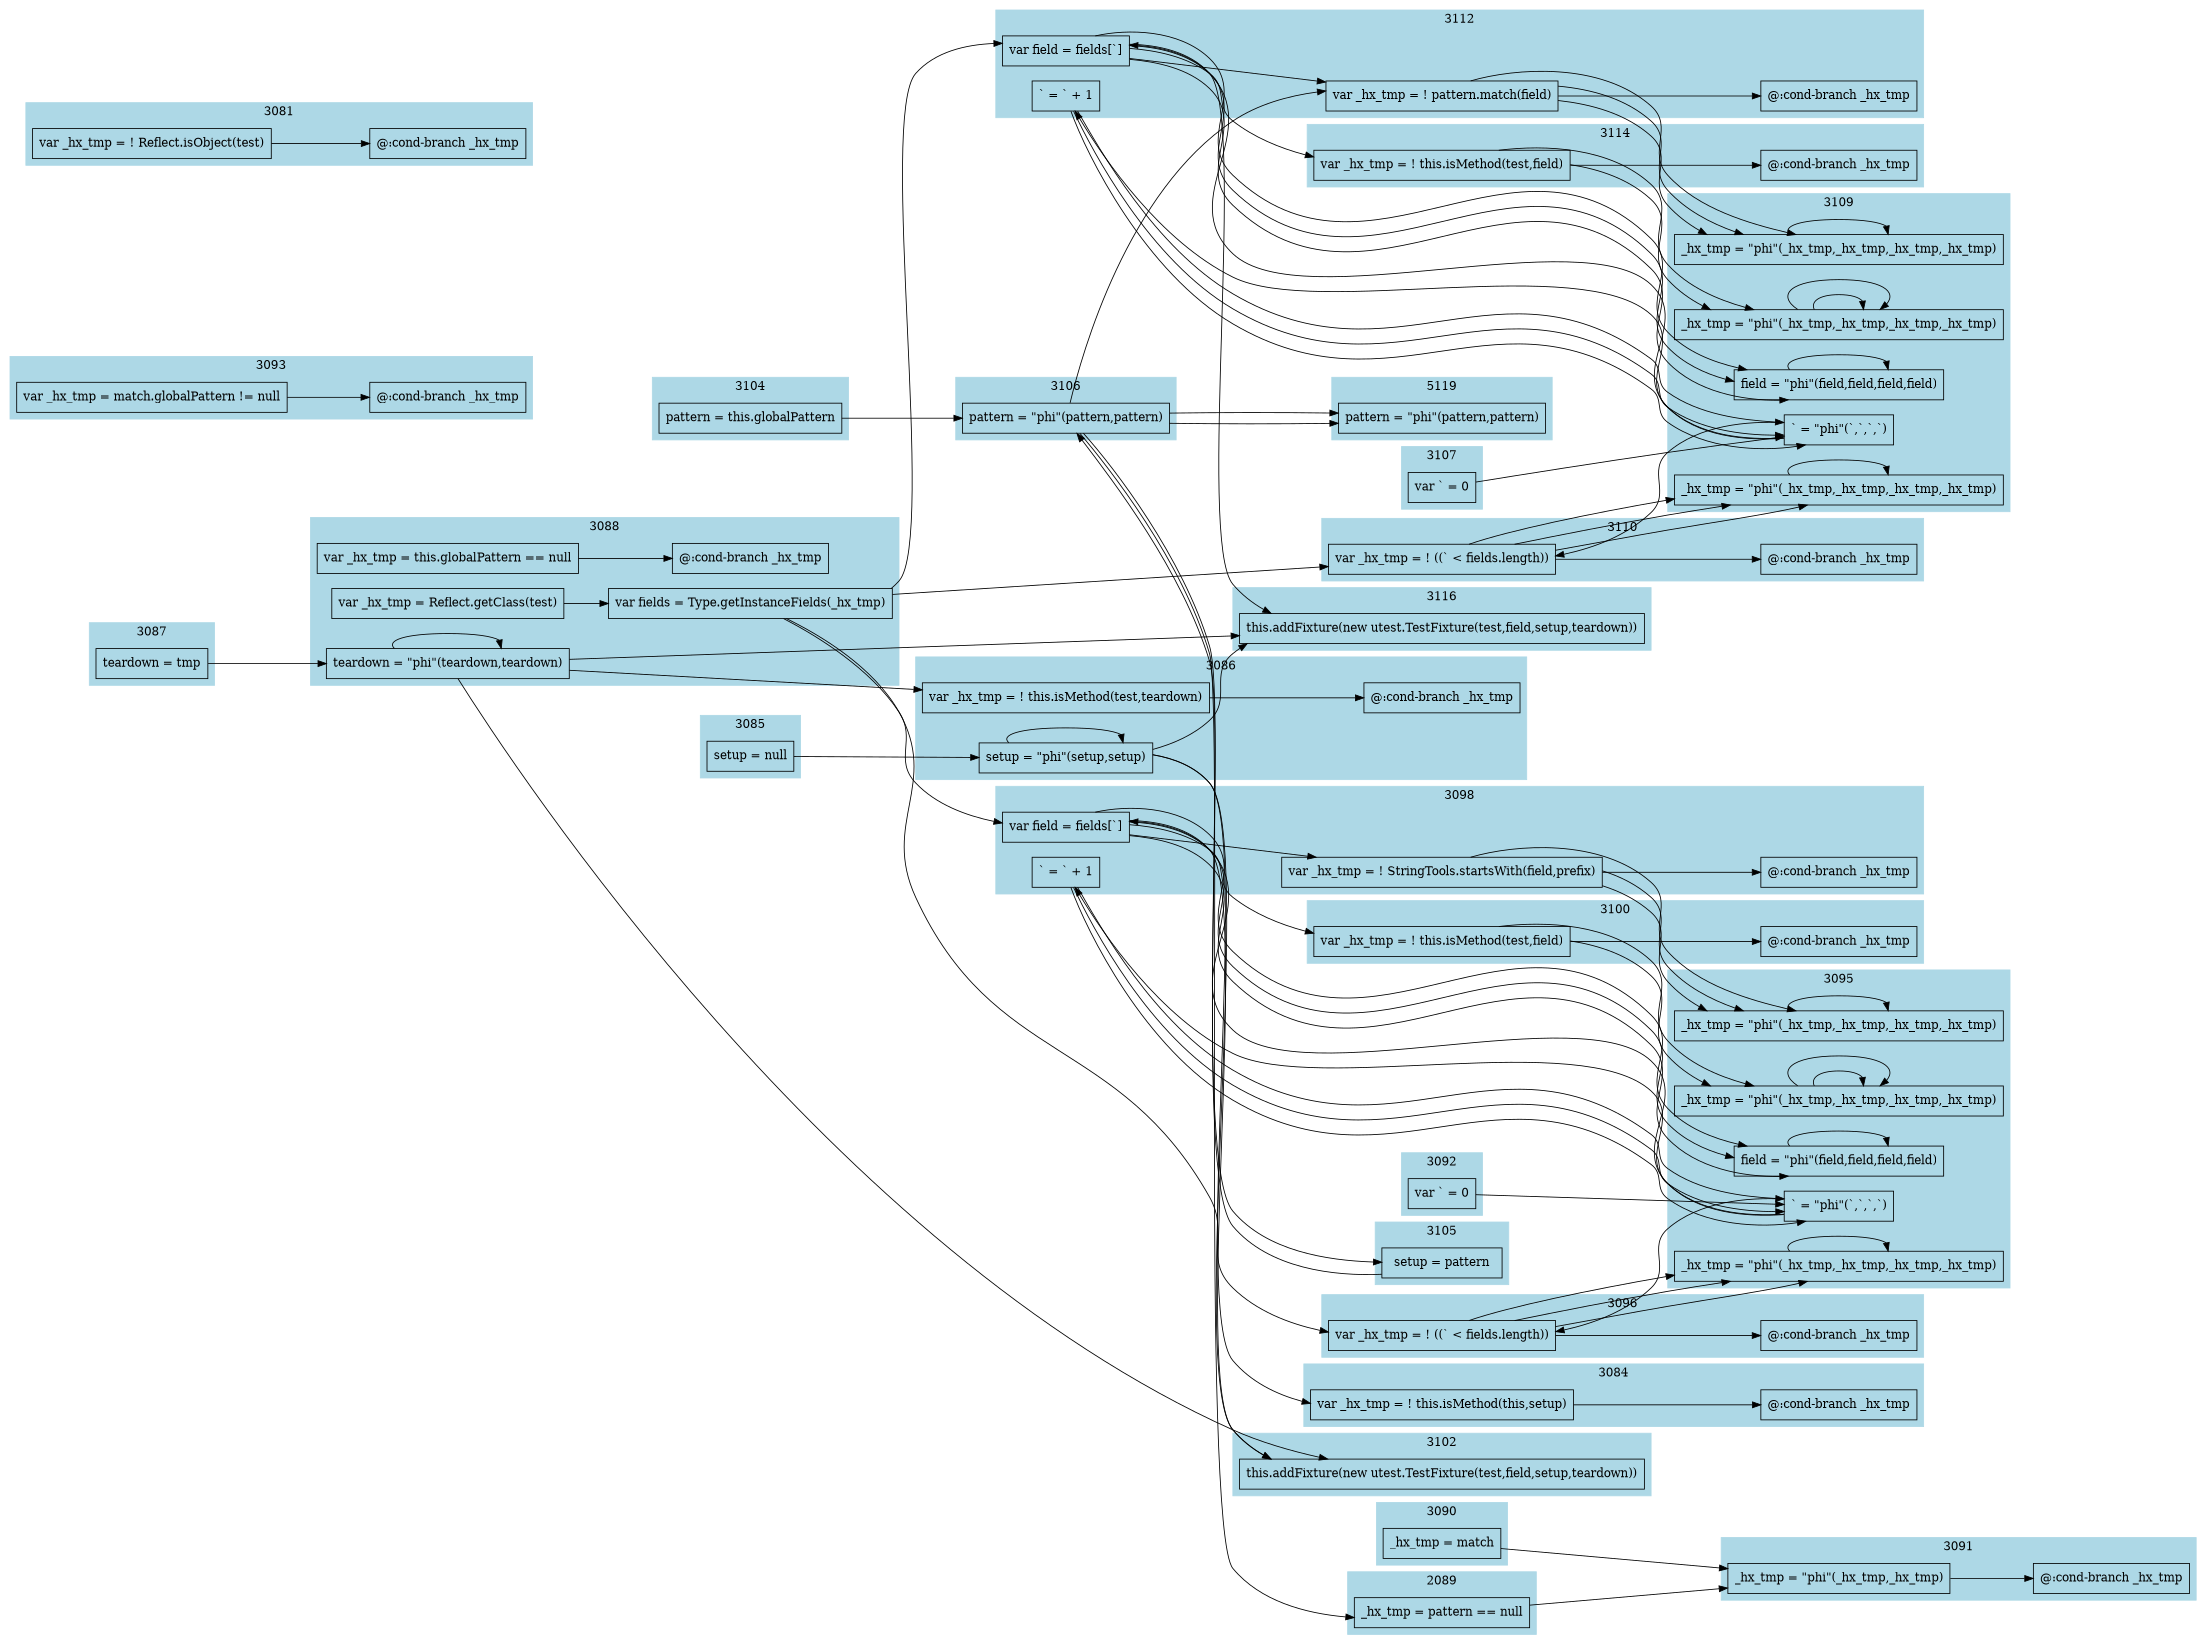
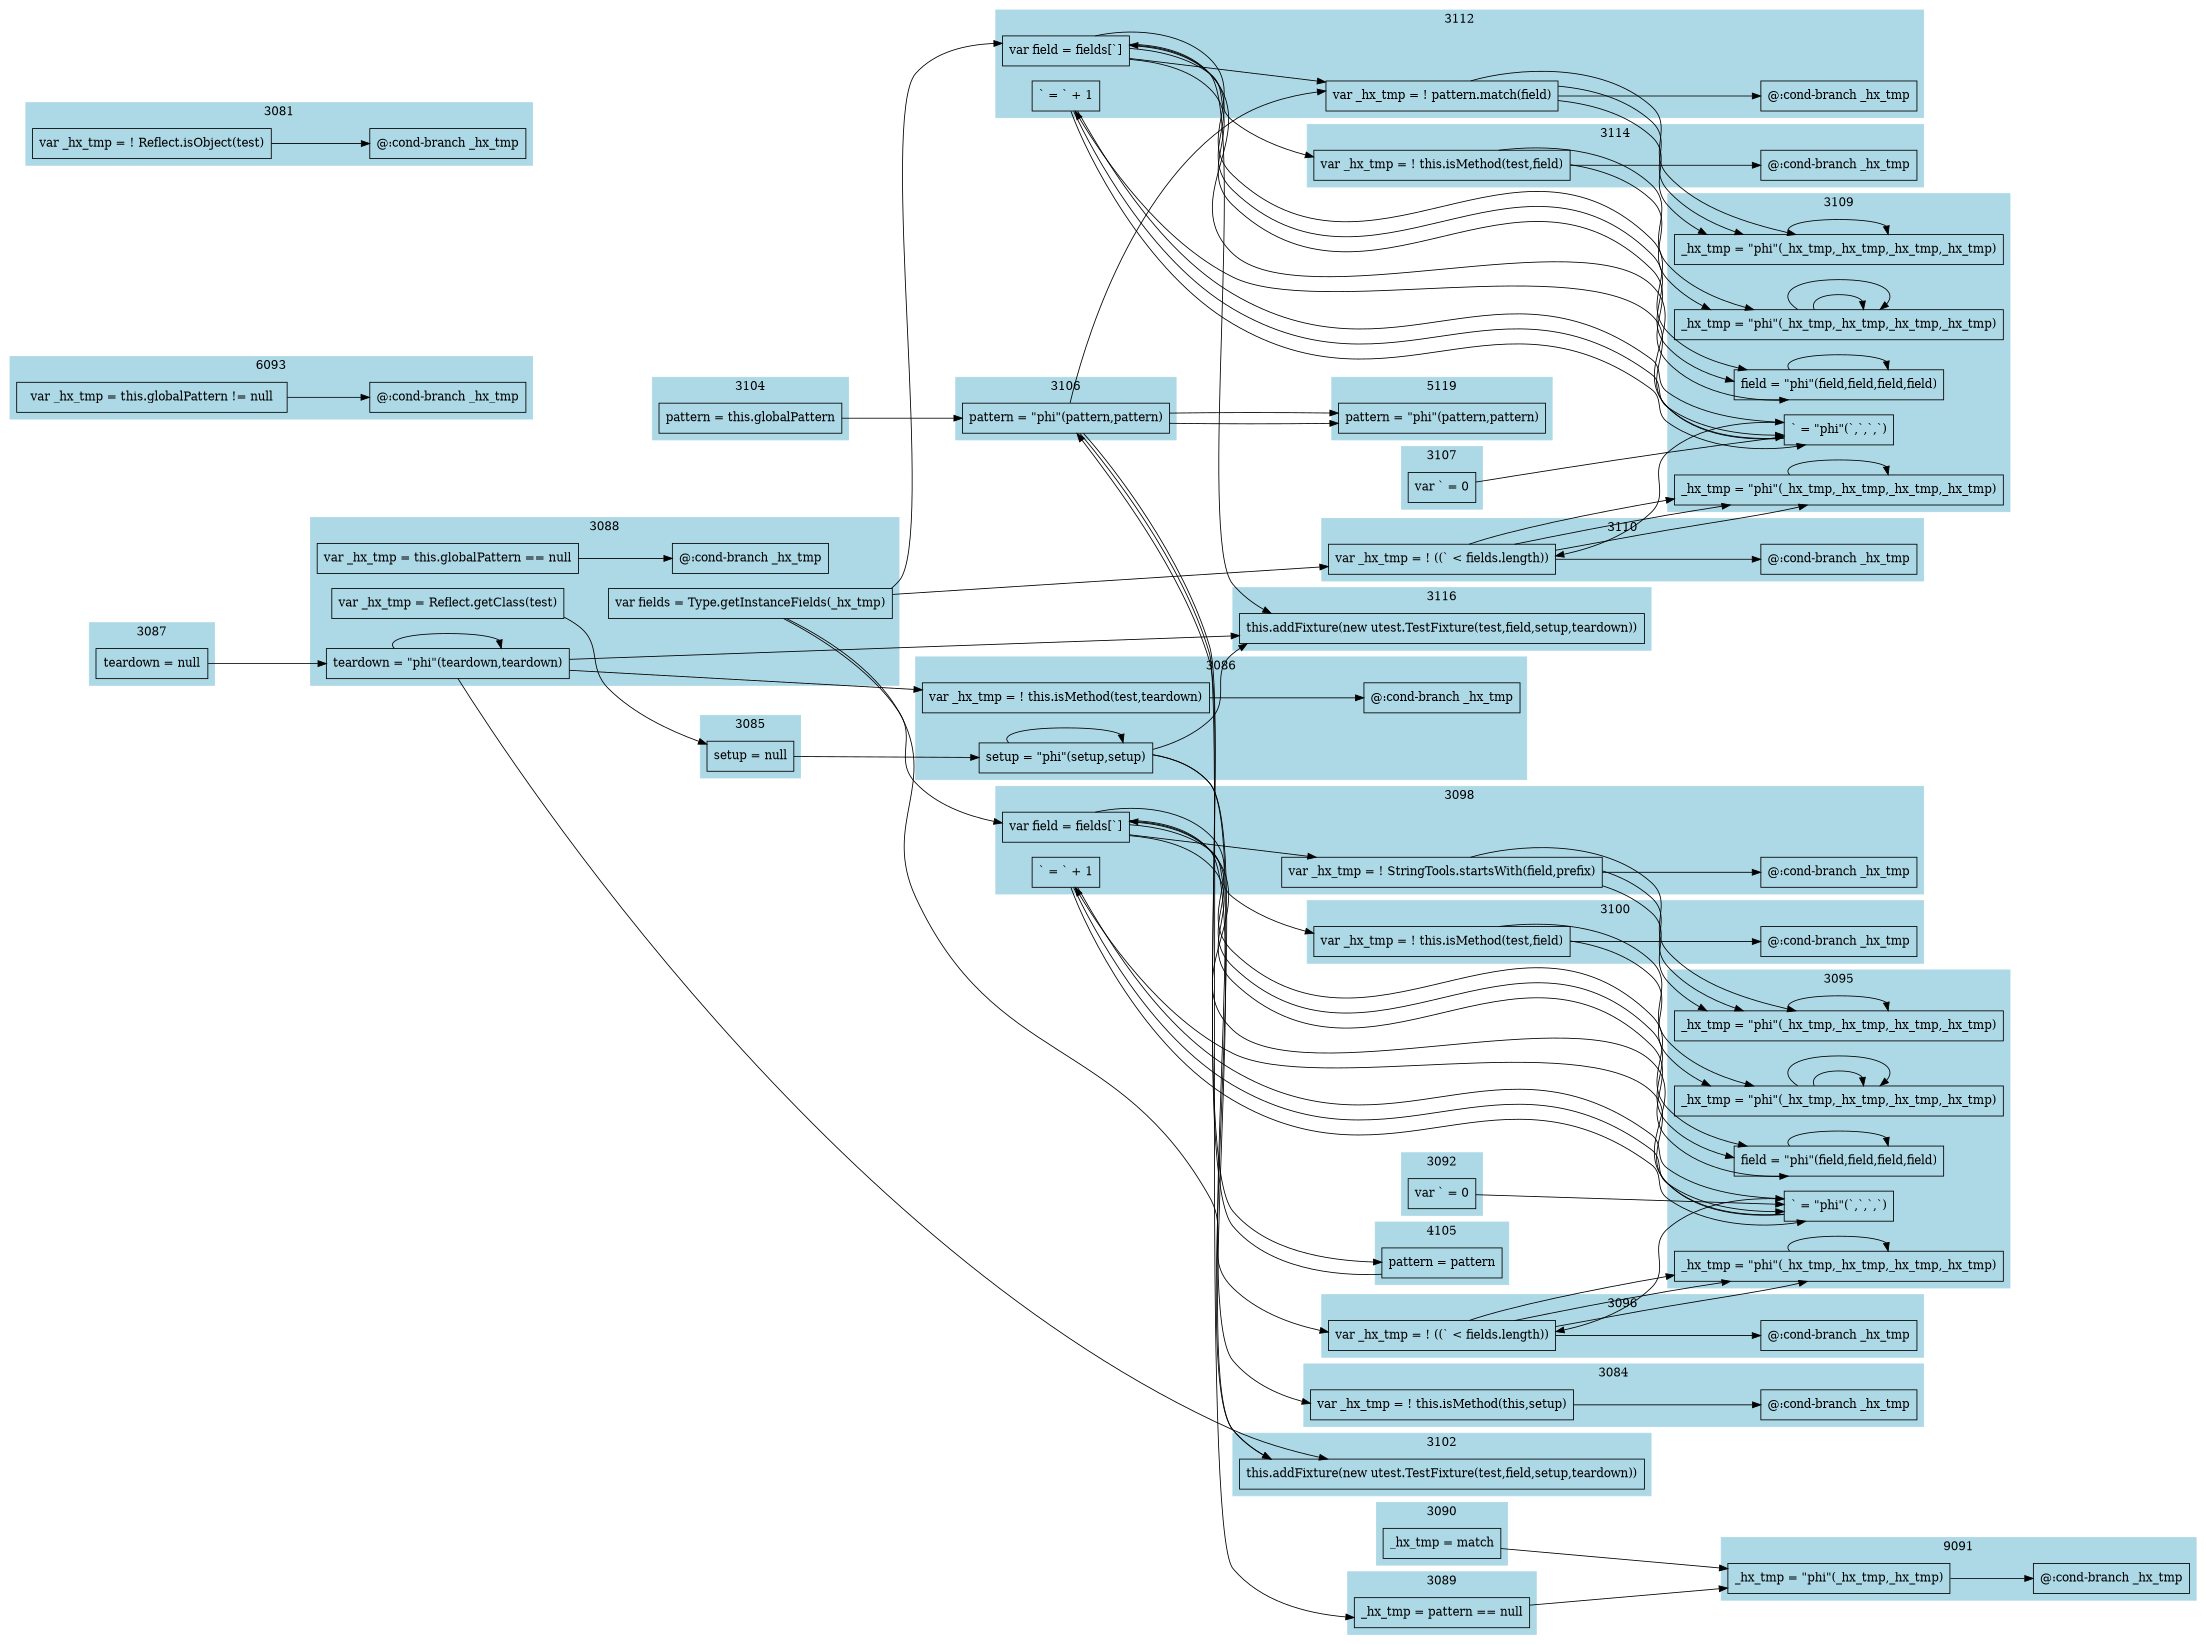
cluster "3093": label "3093" -> "6093"
node "var _hx_tmp = match.globalPattern != null": label "var _hx_tmp = match.globalPattern != null" -> "var _hx_tmp = this.globalPattern != null"
edge "var _hx_tmp = Reflect.getClass(test)" -> "var fields = Type.getInstanceFields(_hx_tmp)": now "var _hx_tmp = Reflect.getClass(test)" -> "setup = null"
node "teardown = tmp": label "teardown = tmp" -> "teardown = null"
cluster "3105": label "3105" -> "4105"
node "setup = pattern": label "setup = pattern" -> "pattern = pattern"
cluster "3091": label "3091" -> "9091"
cluster "2089": label "2089" -> "3089"
